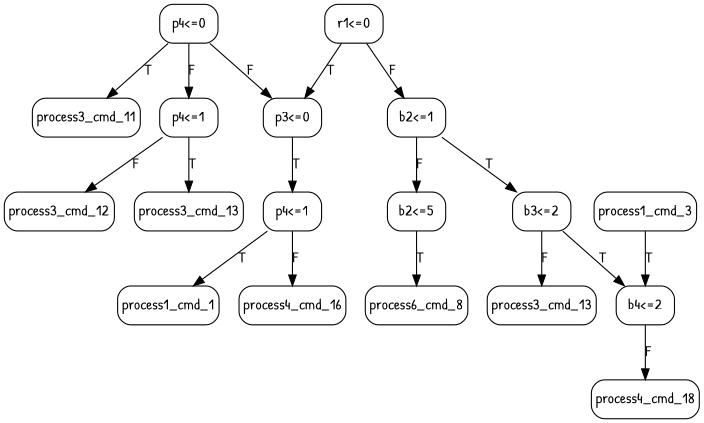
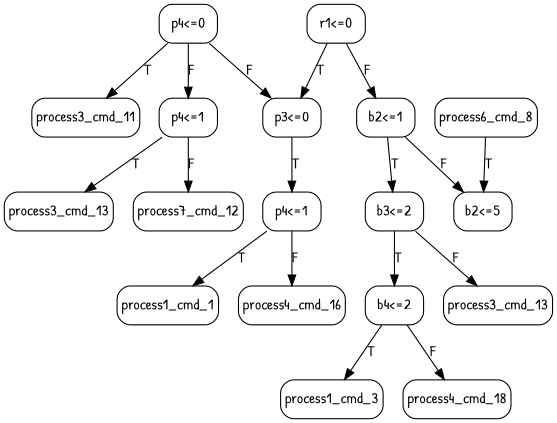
node "process3_cmd_12": label "process3_cmd_12" -> "process7_cmd_12"
edge "b2<=5" -> "process6_cmd_8": reversed
edge "process1_cmd_3" -> "b4<=2": reversed
